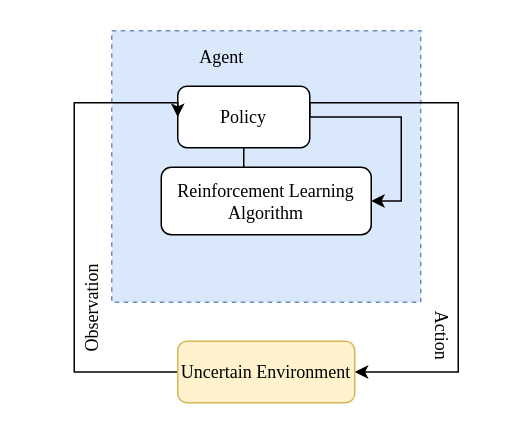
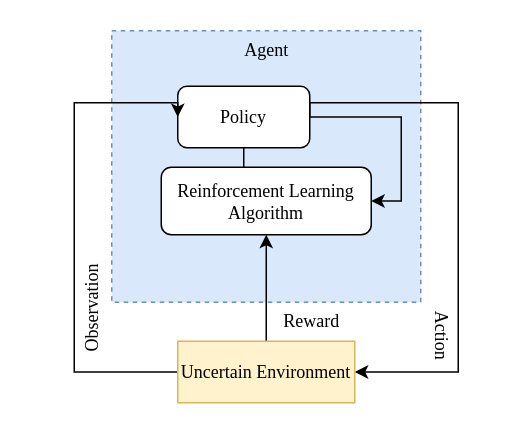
node "Agent": moved (221, 58) -> (266, 50)
edge "Uncertain Environment" -> "Reinforcement Learning Algorithm": added
node "Reward": added
node "Uncertain Environment": shape rounded rectangle -> rectangle
